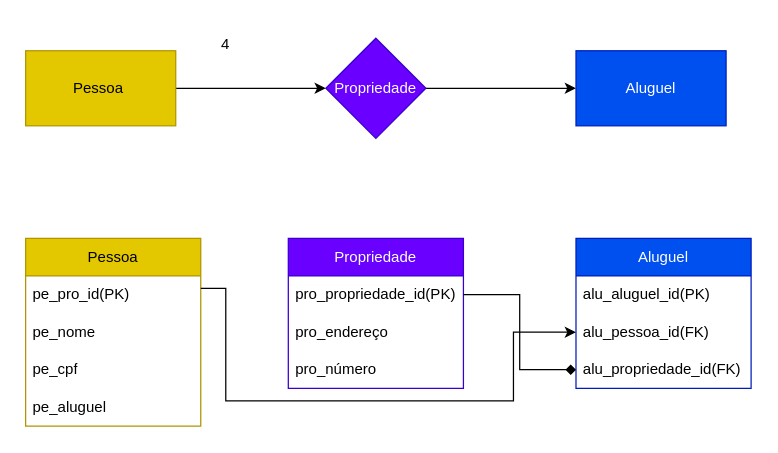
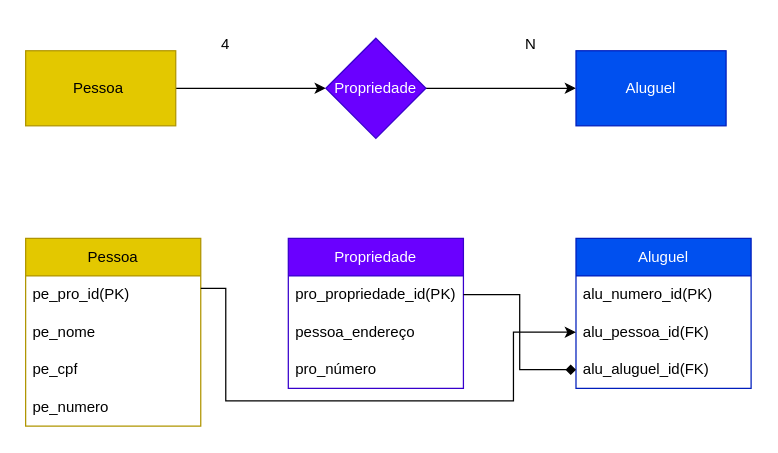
node "N": added
node "alu_aluguel_id(PK)": label "alu_aluguel_id(PK)" -> "alu_numero_id(PK)"
node "pro_endereço": label "pro_endereço" -> "pessoa_endereço"
node "alu_propriedade_id(FK)": label "alu_propriedade_id(FK)" -> "alu_aluguel_id(FK)"
node "pe_aluguel": label "pe_aluguel" -> "pe_numero"
